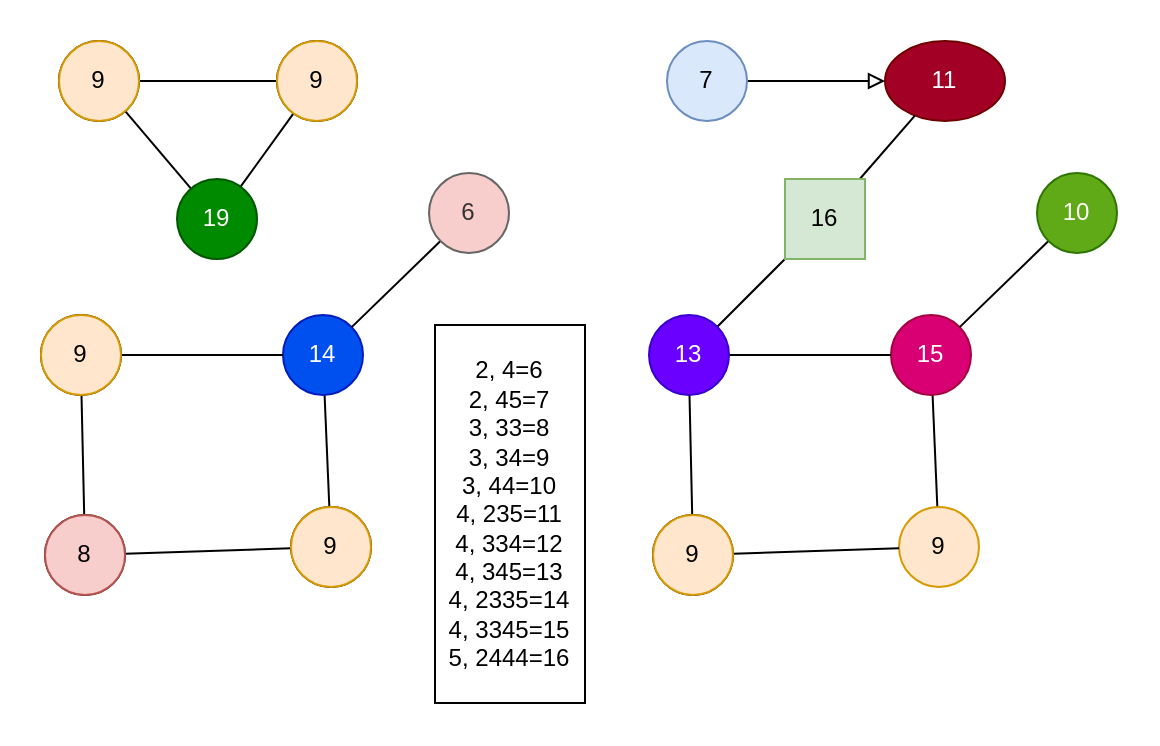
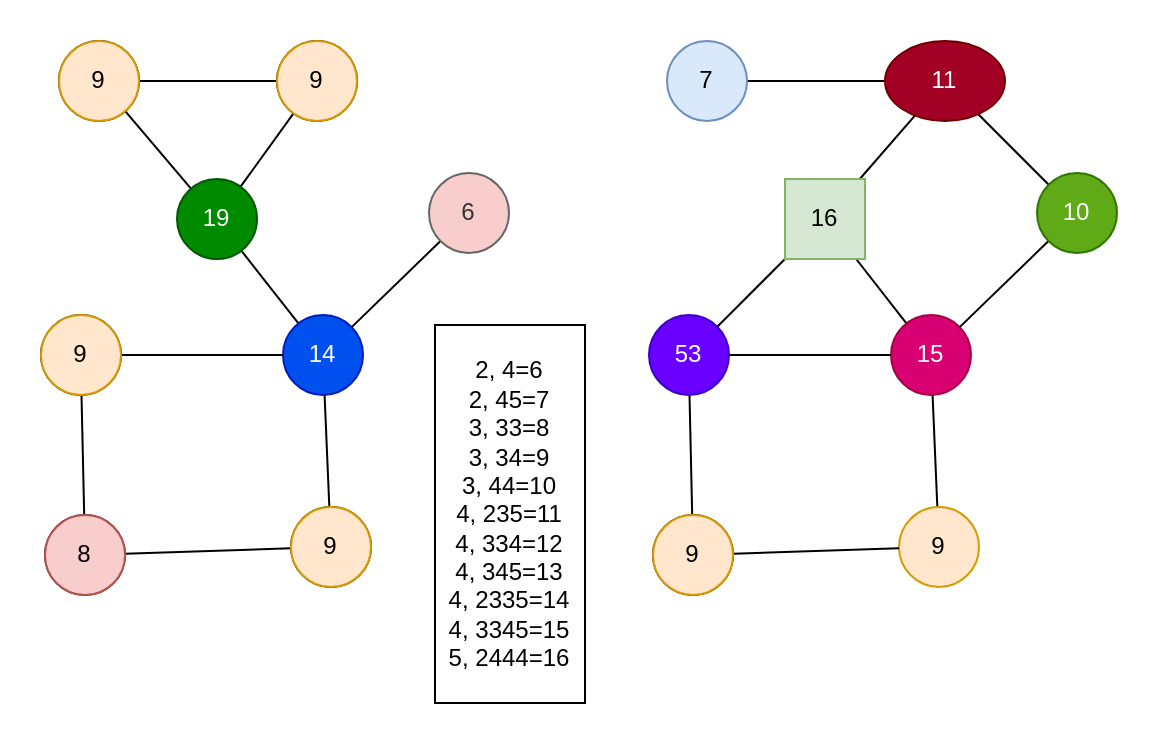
edge "7" -> "11": arrowhead block -> none
edge "11" -- "10": added
edge "19" -- "14": added
edge "16" -- "15": added
node "13": label "13" -> "53"
